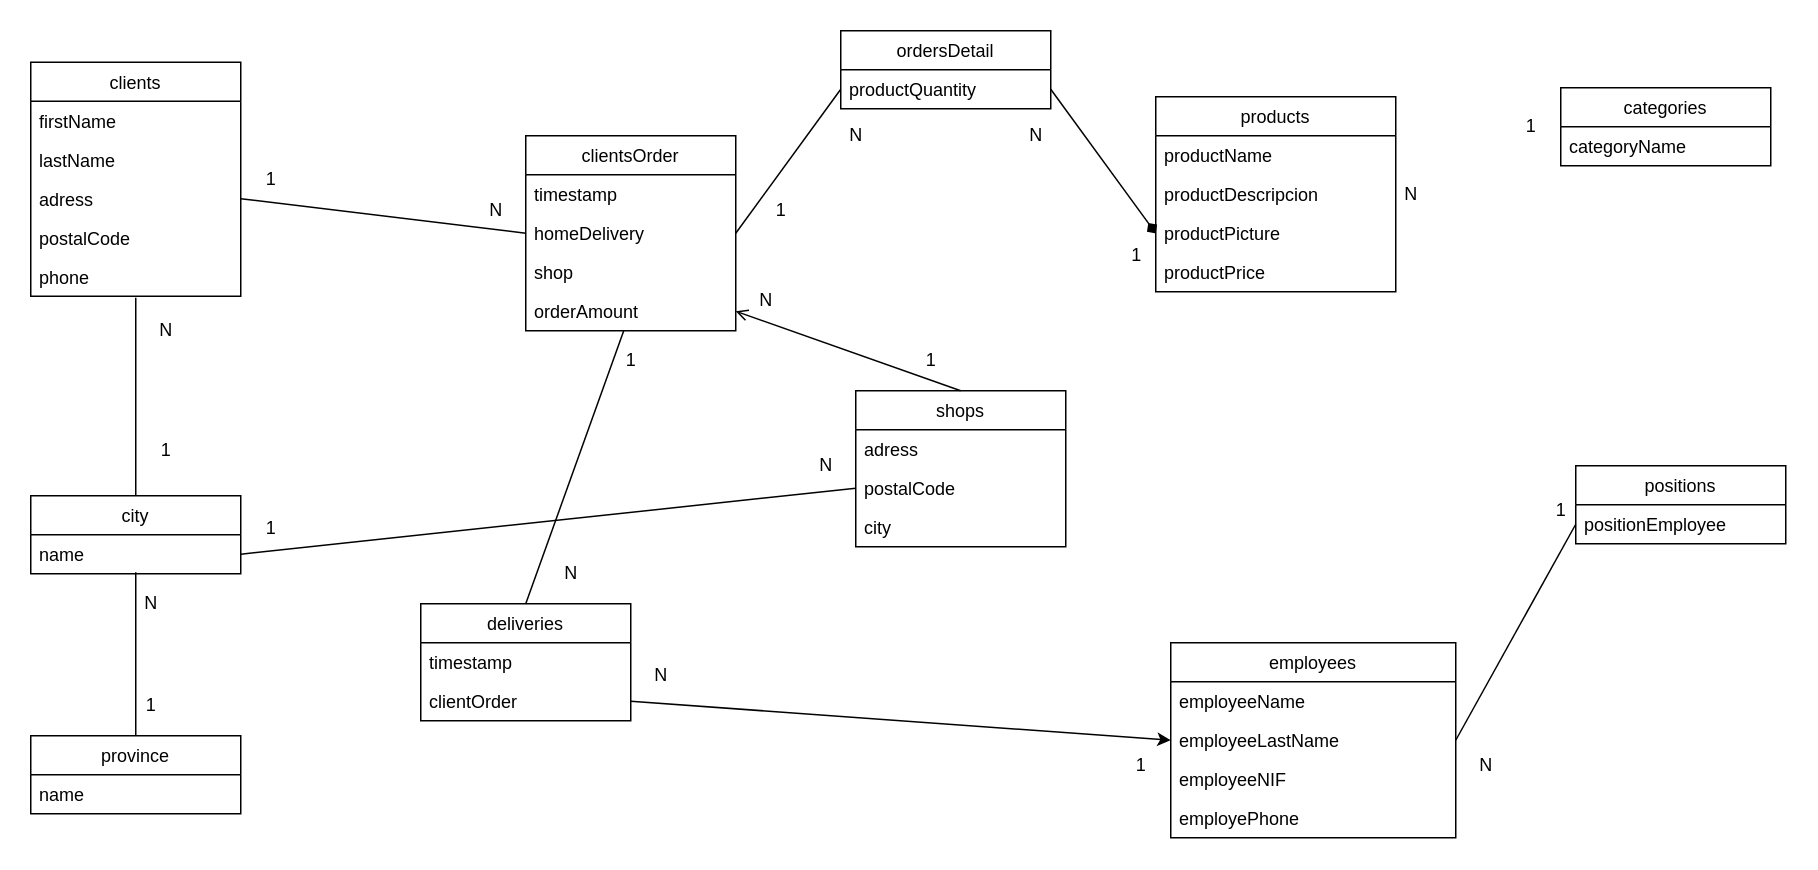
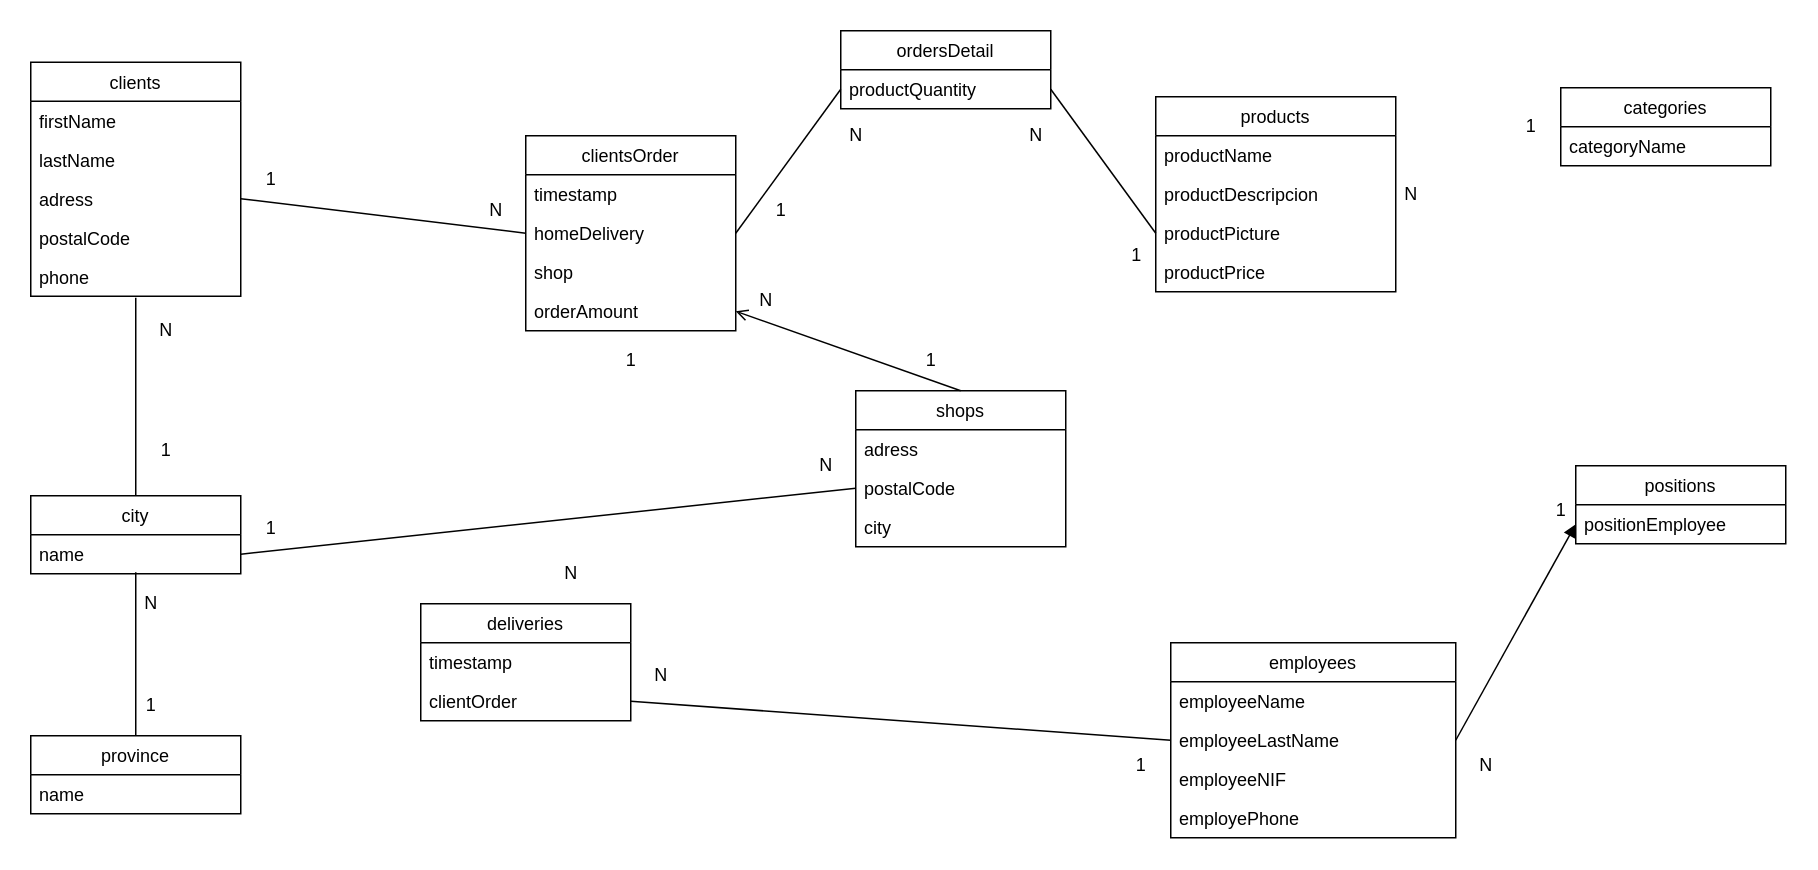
edge "productQuantity" -> "productPicture": arrowhead diamond -> none
edge "orderAmount" -- "deliveries": removed
edge "positionEmployee" -- "employeeLastName": arrowhead none -> block
edge "clientOrder" -> "employeeLastName": arrowhead classic -> none
